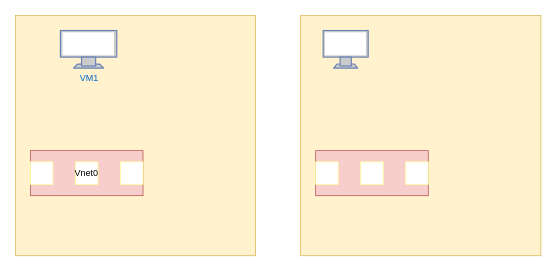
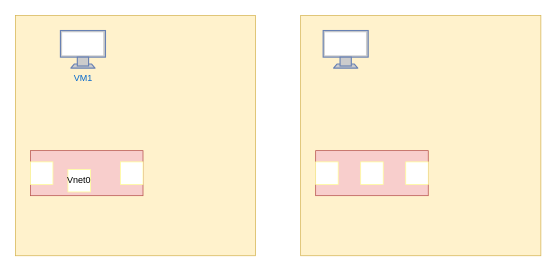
node "VM1": size 56x38 -> 45x38
node "Vnet0": moved (87, 173) -> (79, 180)
